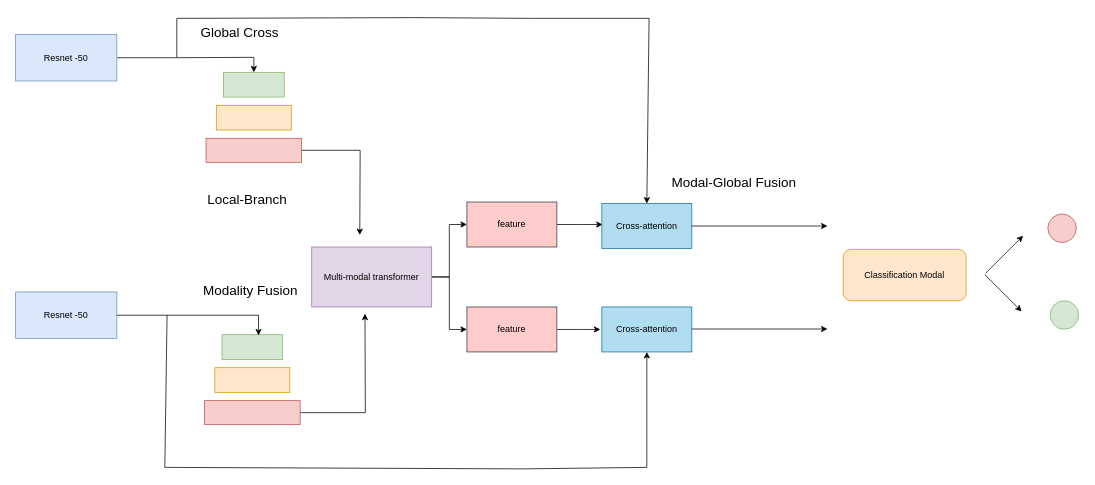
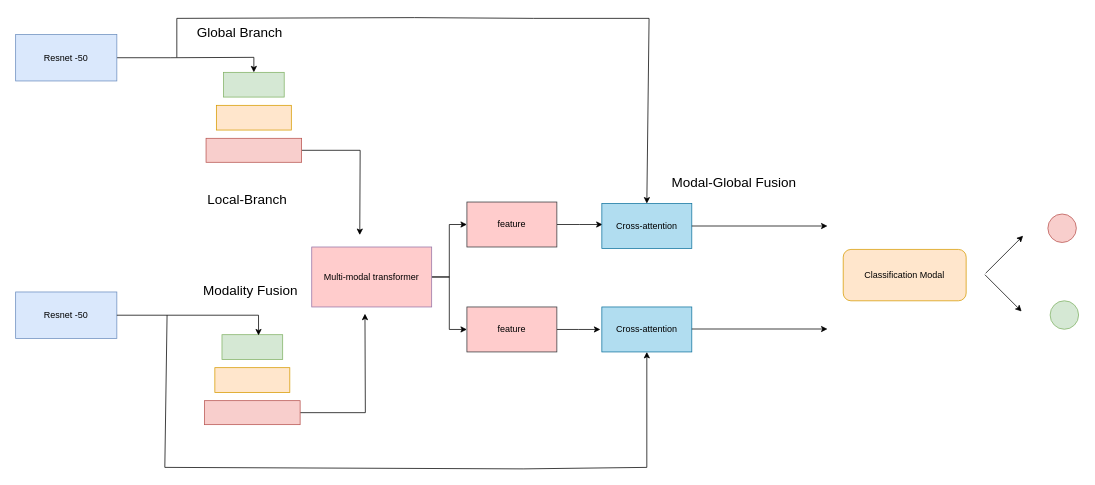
node "Global Cross": label "Global Cross" -> "Global Branch"
node "Multi-modal transformer": fillcolor #e1d5e7 -> #ffcccc
